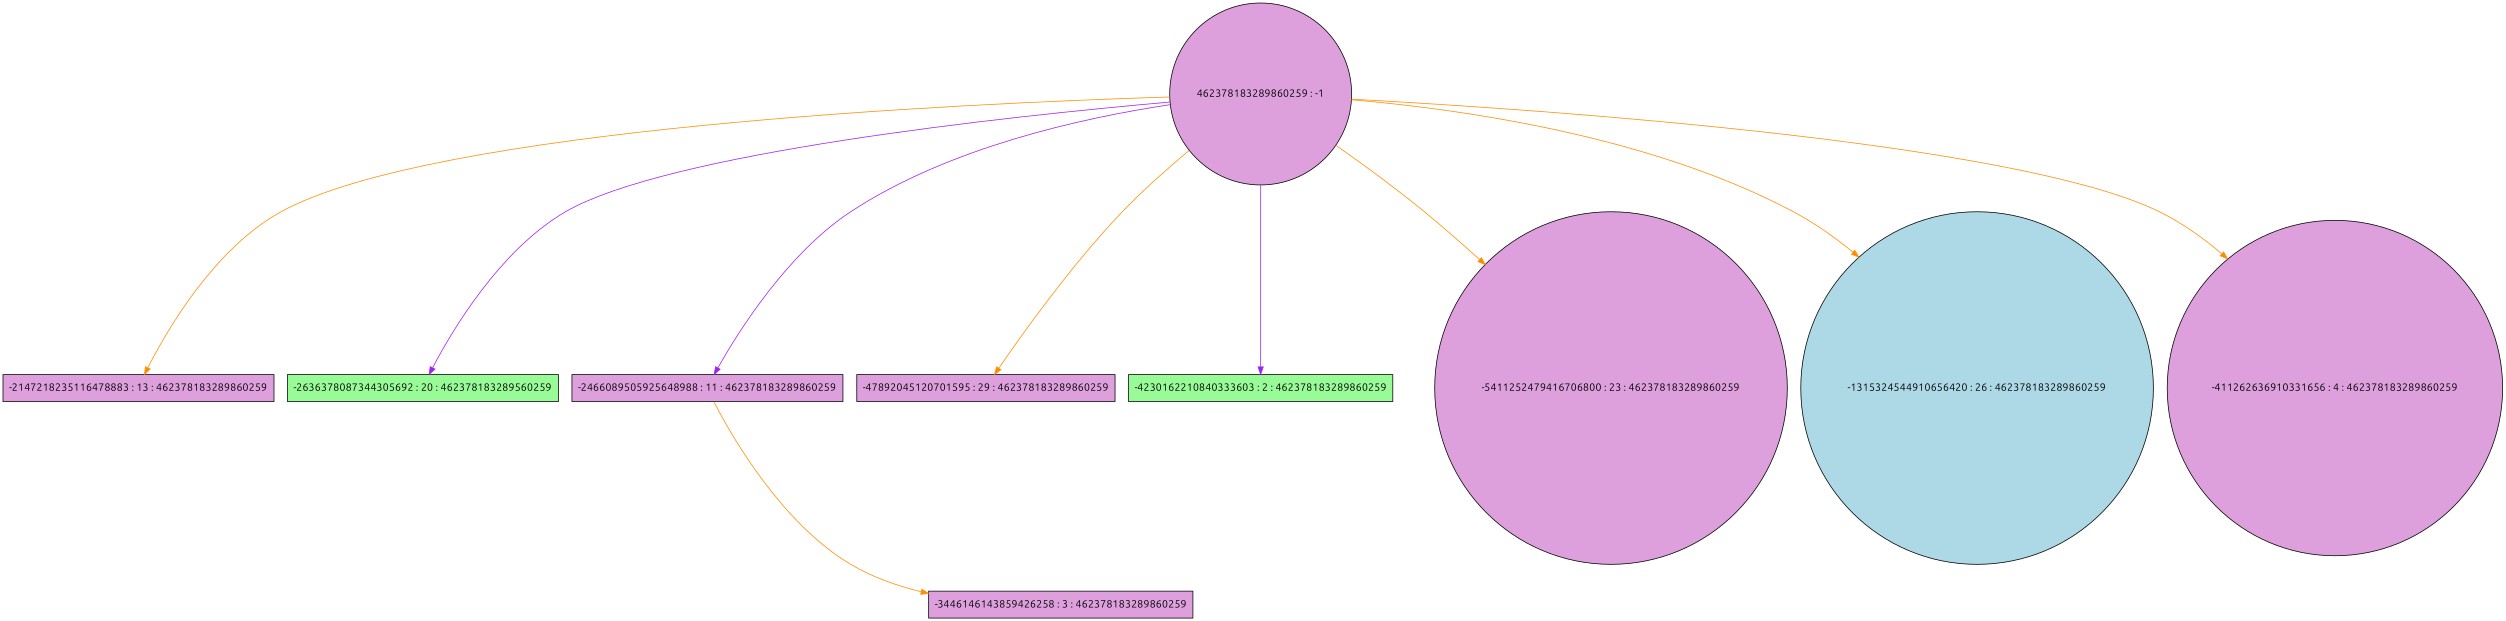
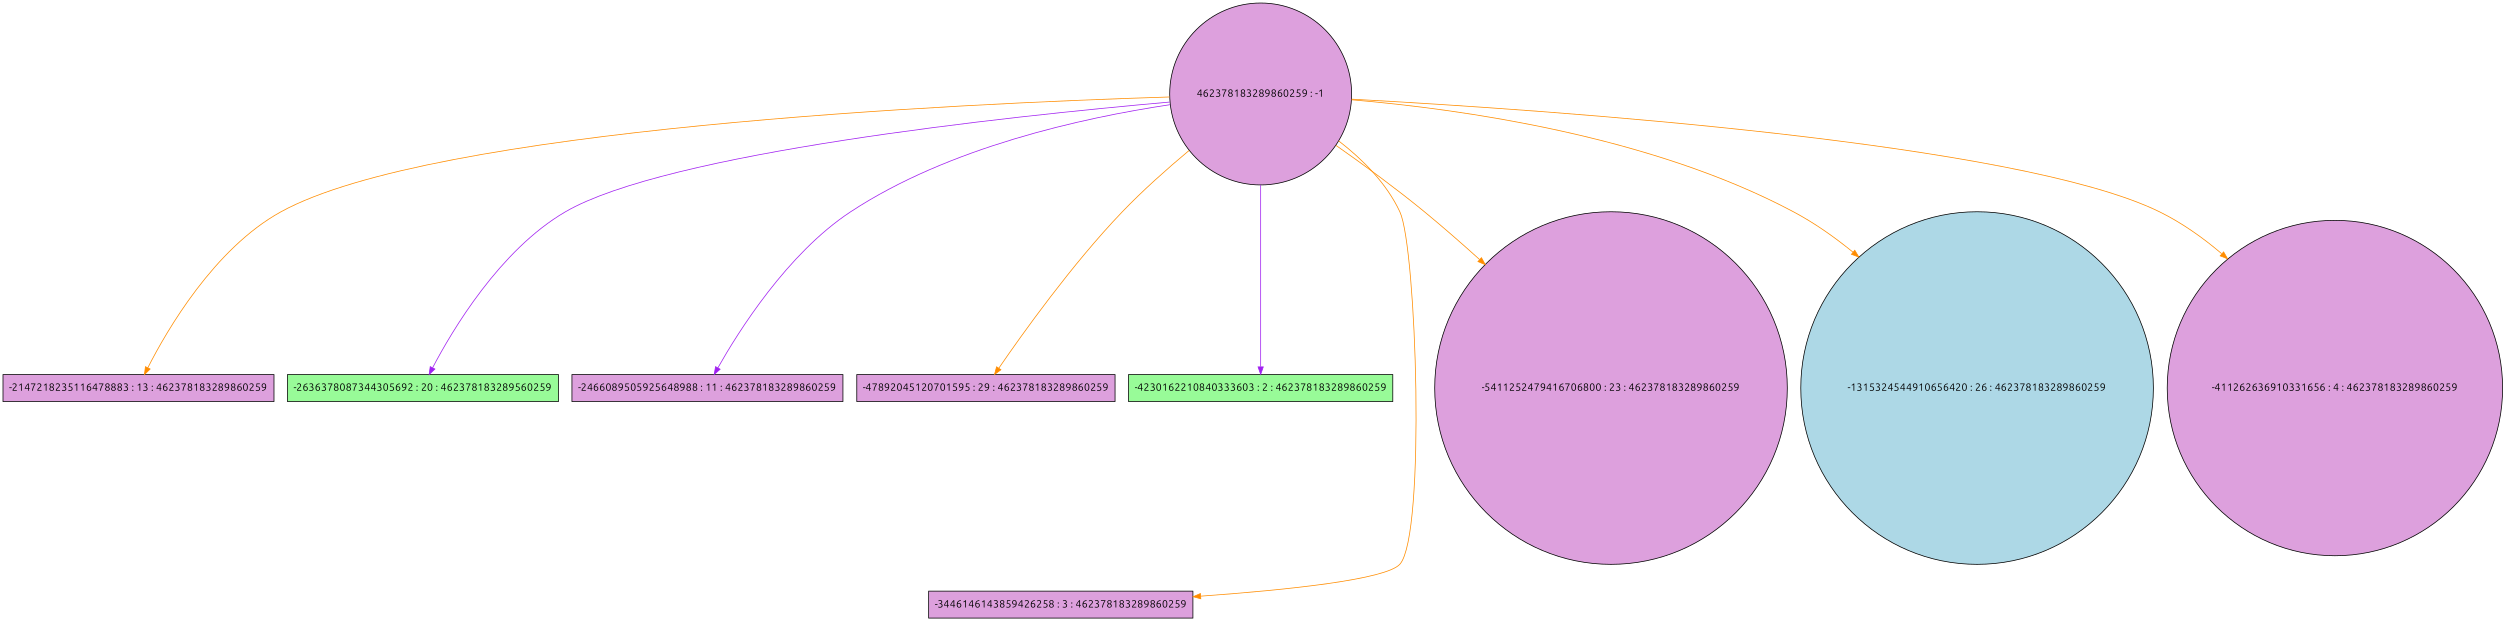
edge "-2466089505925648988 : 11 : 462378183289860259" -> "-3446146143859426258 : 3 : 462378183289860259": now "462378183289860259 : -1" -> "-3446146143859426258 : 3 : 462378183289860259"
